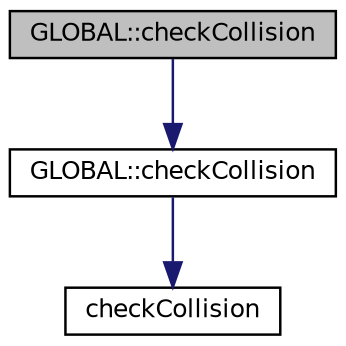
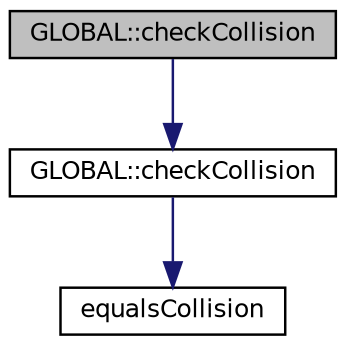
node "checkCollision": label "checkCollision" -> "equalsCollision"
